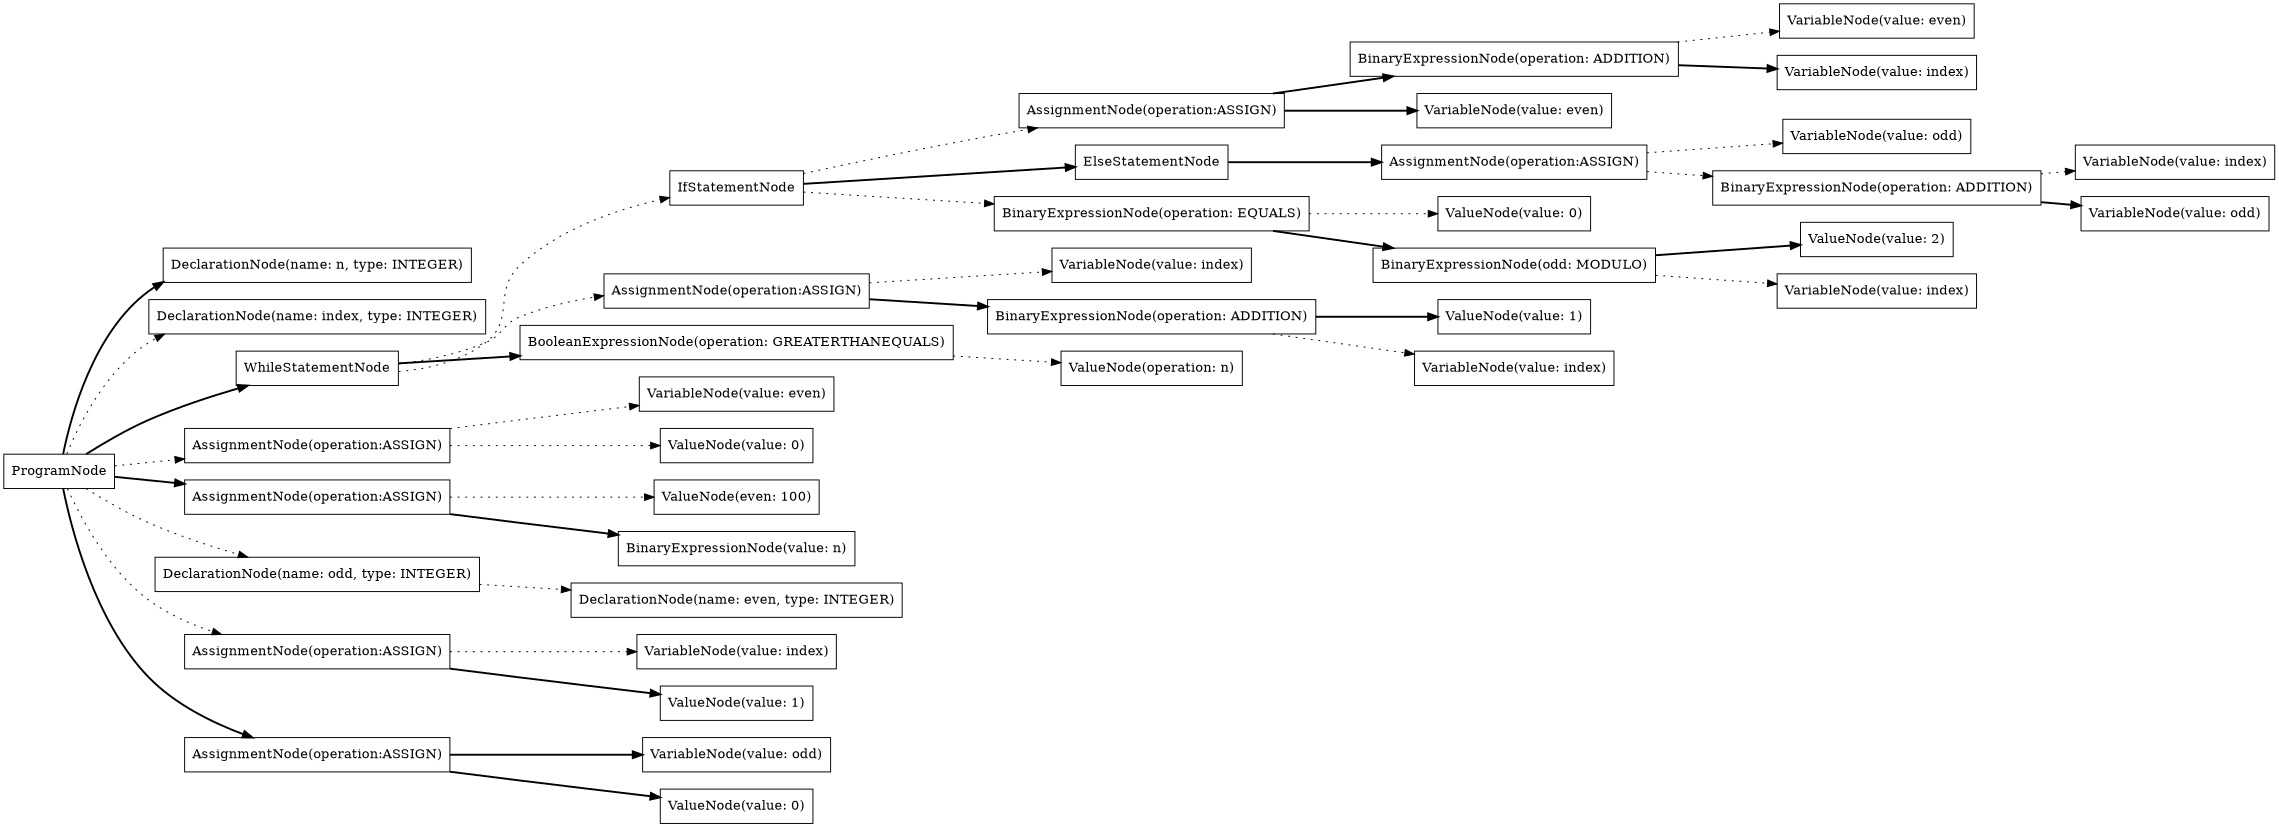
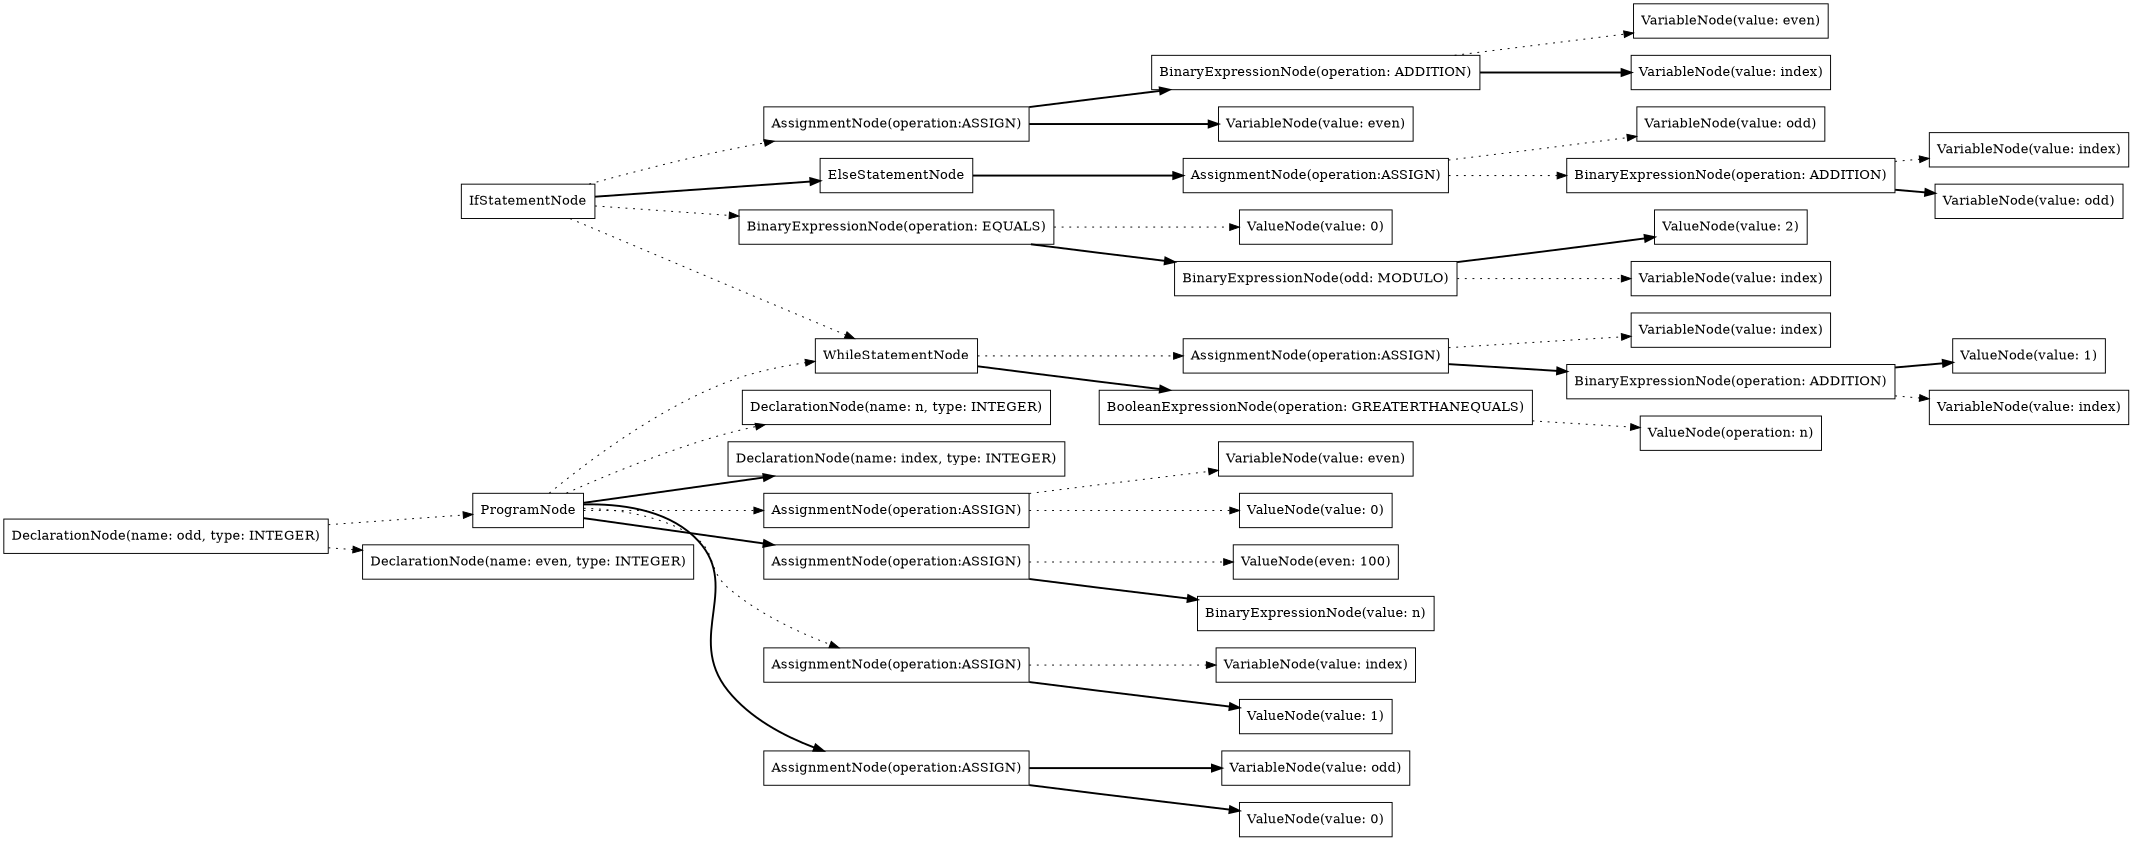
edge "WhileStatementNode" -> "IfStatementNode": reversed
edge "ProgramNode" -> "DeclarationNode(name: n, type: INTEGER)": style bold -> dotted
edge "ProgramNode" -> "DeclarationNode(name: index, type: INTEGER)": style dotted -> bold
edge "ProgramNode" -> "WhileStatementNode": style bold -> dotted
edge "ProgramNode" -> "DeclarationNode(name: odd, type: INTEGER)": reversed
